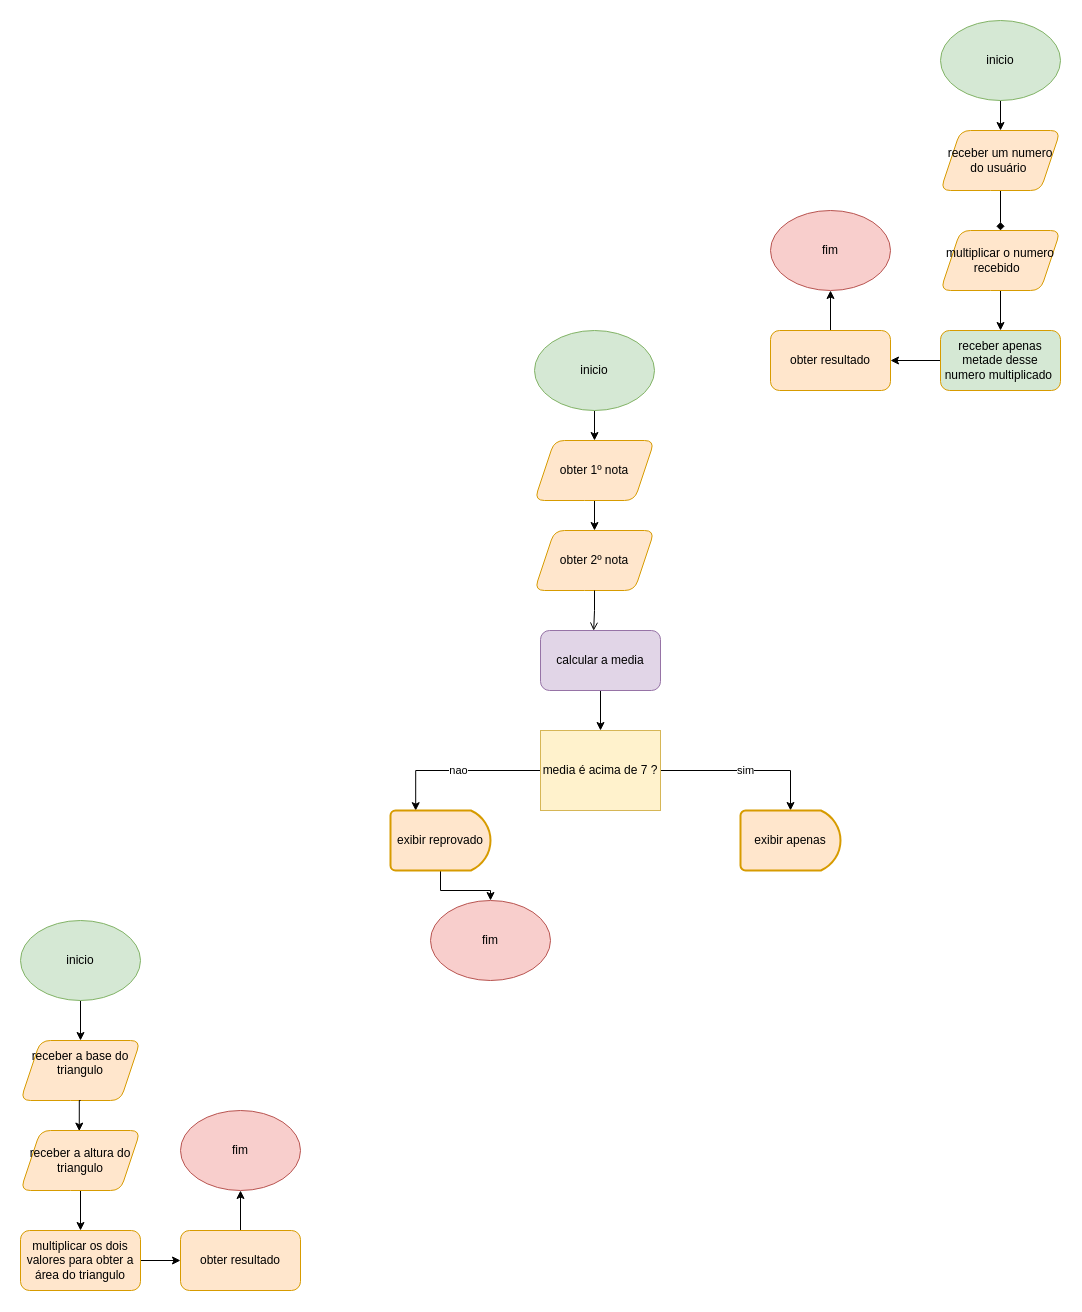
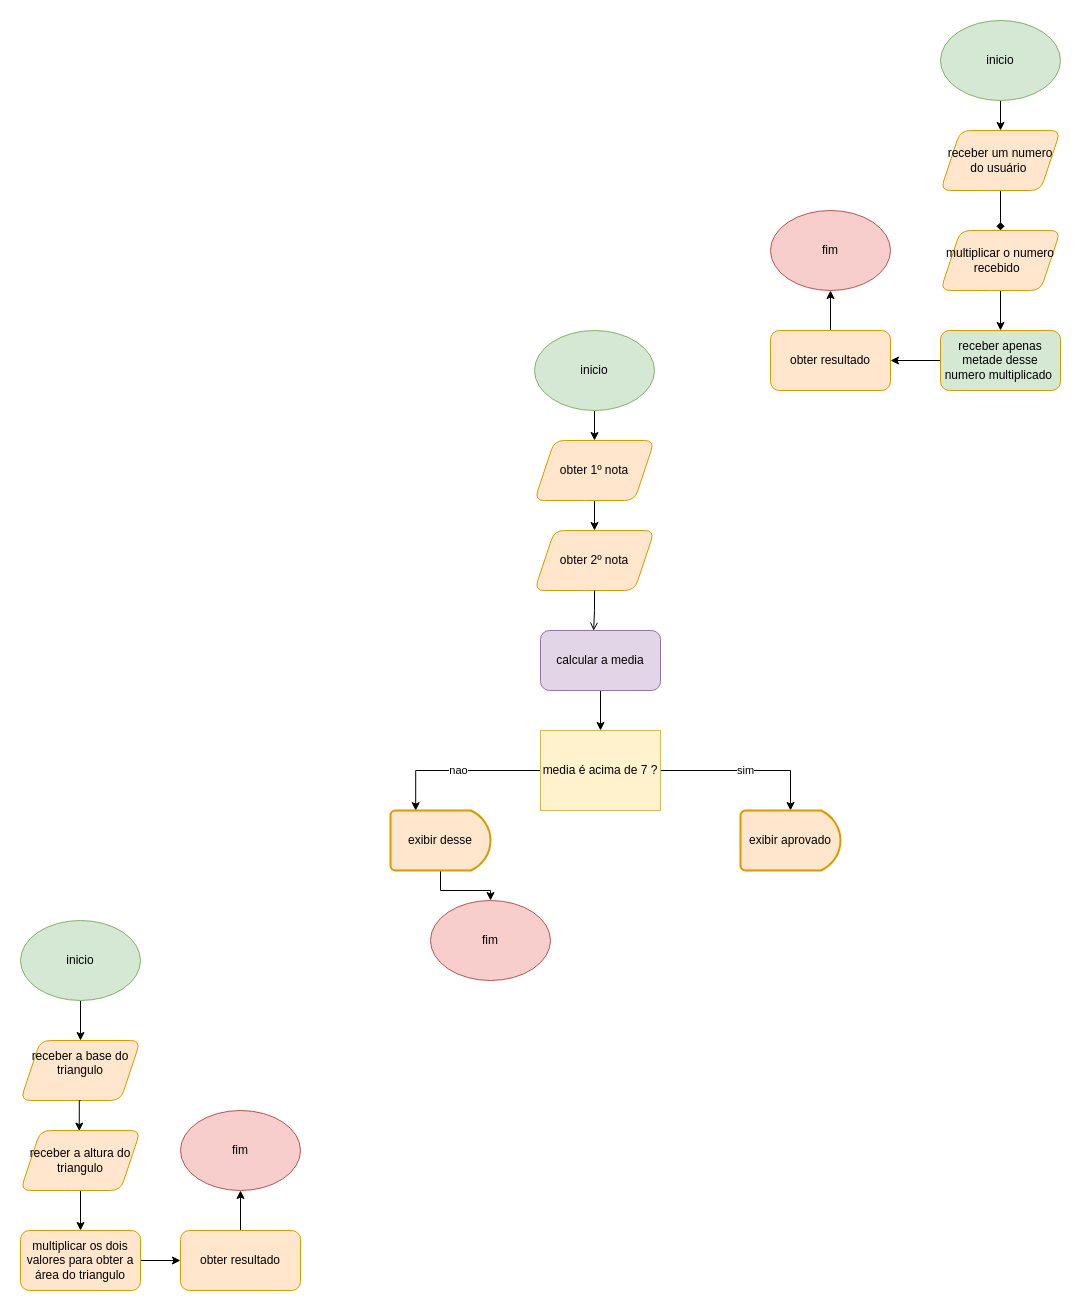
node "exibir reprovado": label "exibir reprovado" -> "exibir desse"
node "exibir apenas": label "exibir apenas" -> "exibir aprovado"
